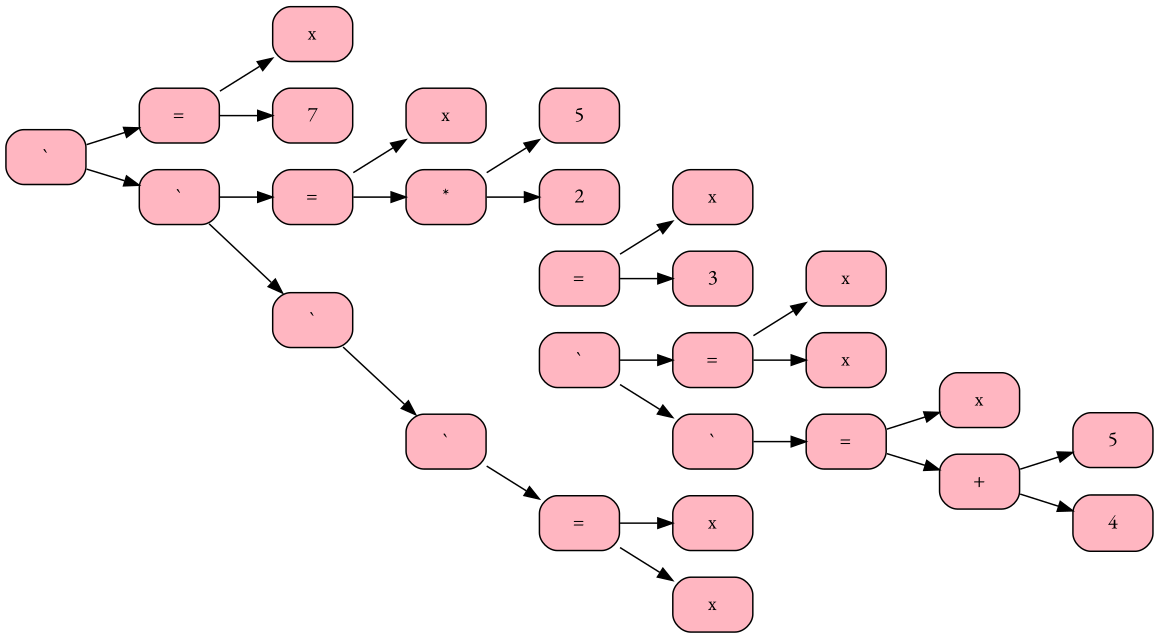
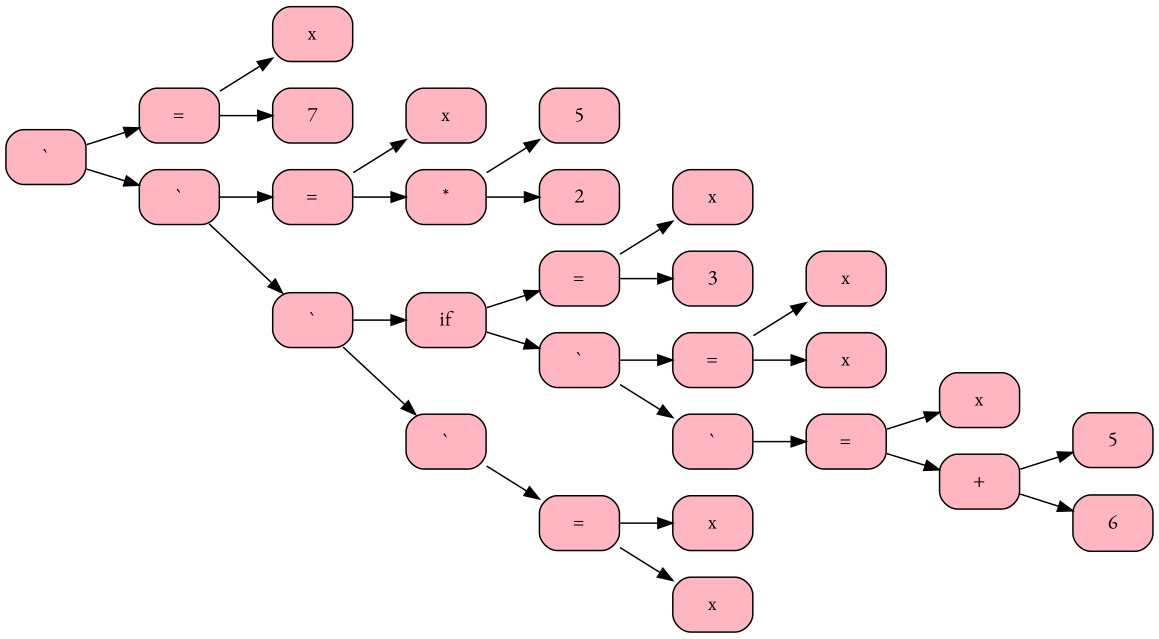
node "if": added
node "4": label "4" -> "6"
